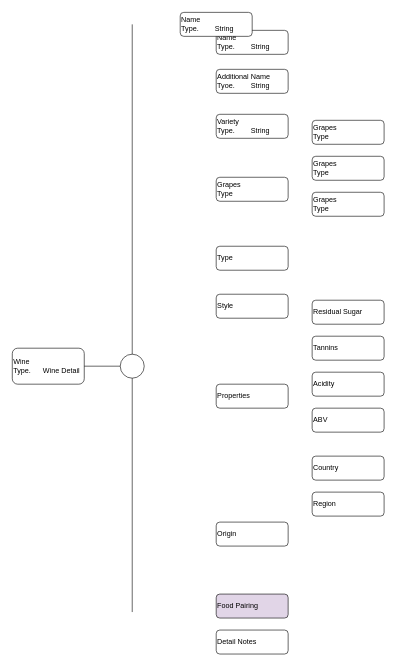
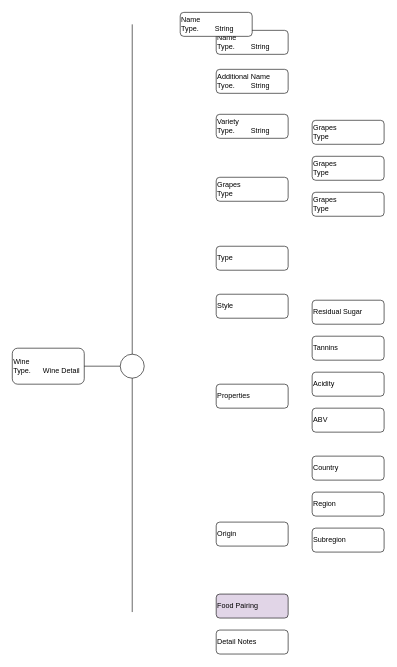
node "Subregion": added
